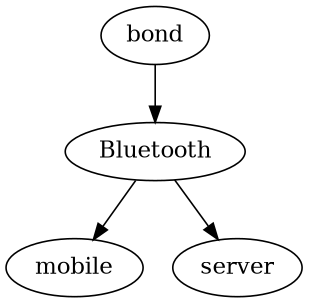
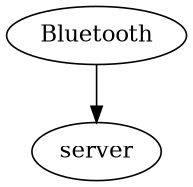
node "bond": removed
node "mobile": removed
